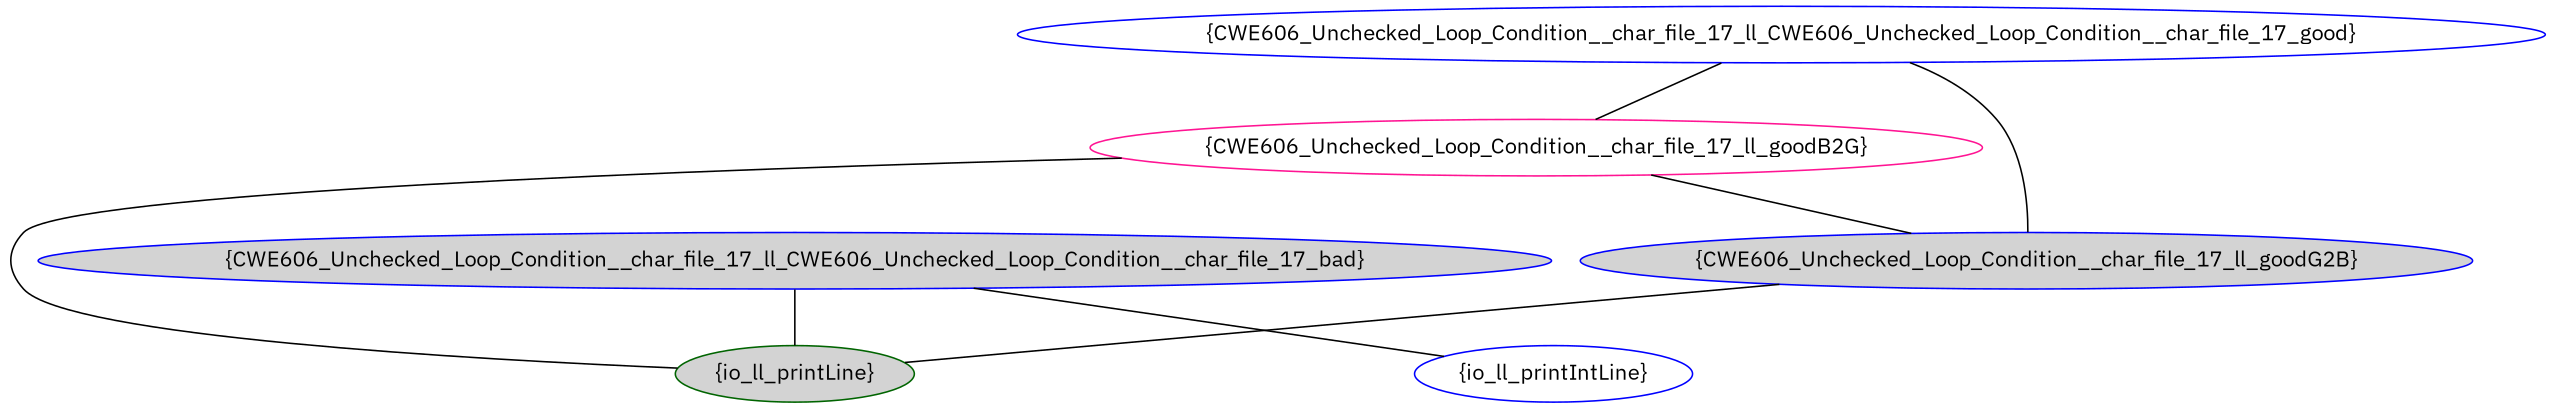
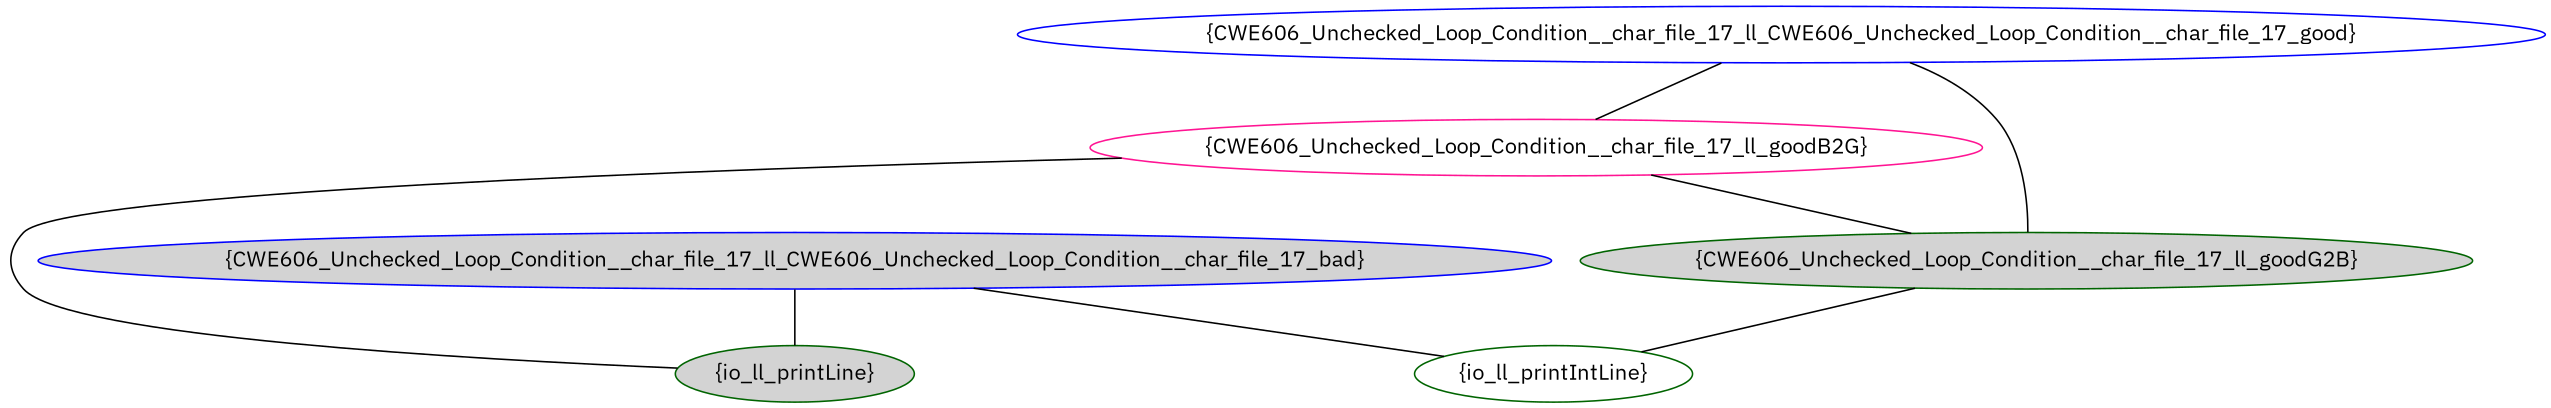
node "{CWE606_Unchecked_Loop_Condition__char_file_17_ll_goodG2B}": color blue -> darkgreen
edge "{CWE606_Unchecked_Loop_Condition__char_file_17_ll_goodG2B}" -- "{io_ll_printLine}": now "{CWE606_Unchecked_Loop_Condition__char_file_17_ll_goodG2B}" -- "{io_ll_printIntLine}"
node "{io_ll_printIntLine}": color blue -> darkgreen
